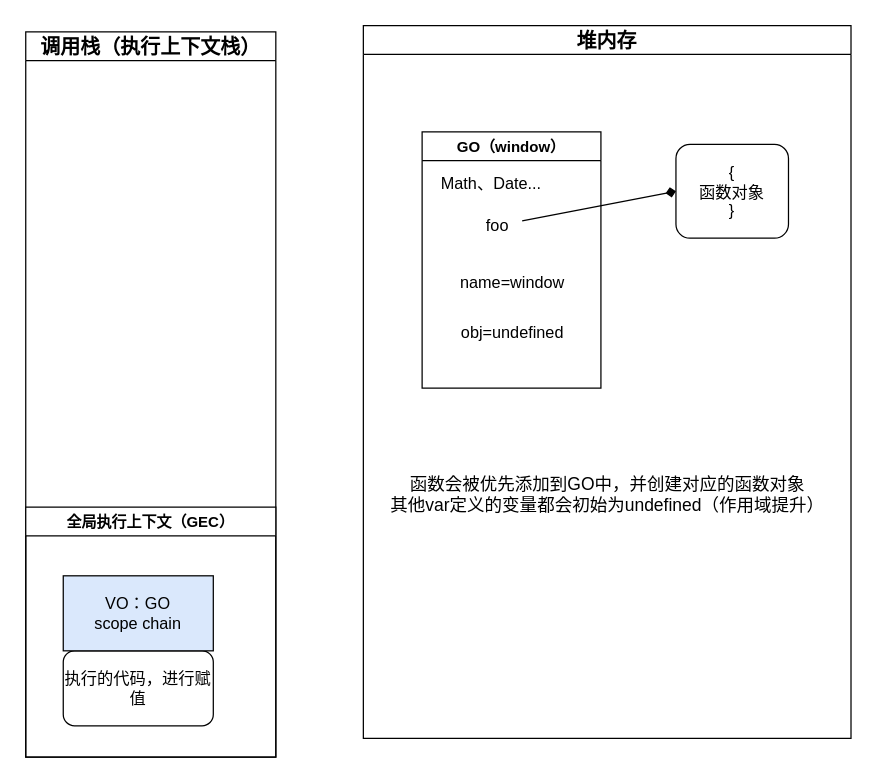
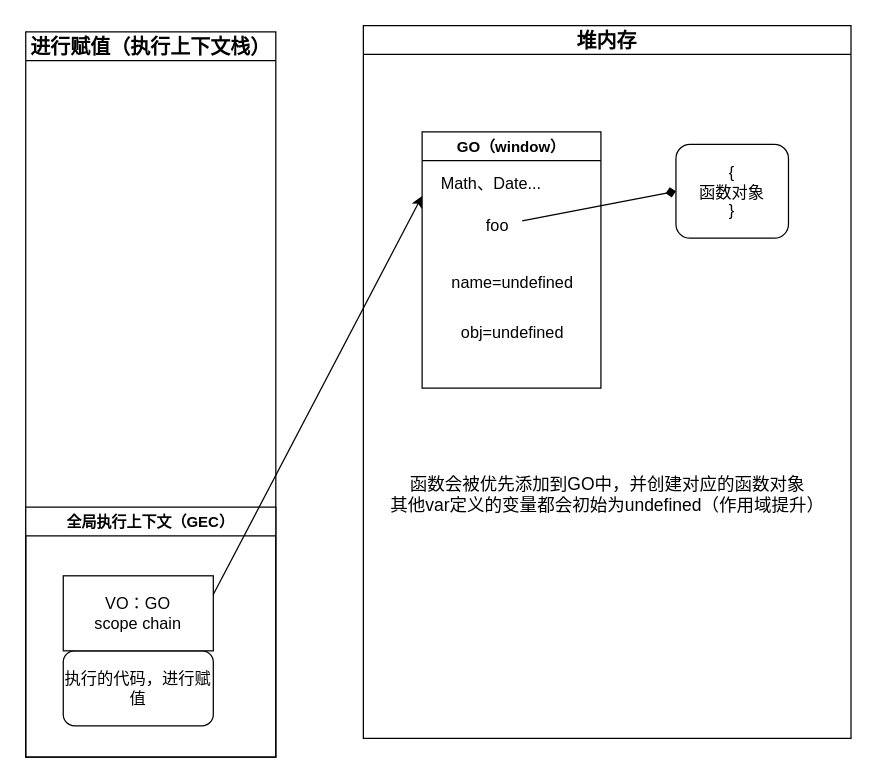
node "调用栈（执行上下文栈）": label "调用栈（执行上下文栈）" -> "进行赋值（执行上下文栈）"
node "name=window": label "name=window" -> "name=undefined"
edge "VO：GO scope chain" -> "GO（window）": added
node "VO：GO scope chain": fillcolor #dae8fc -> #ffffff
